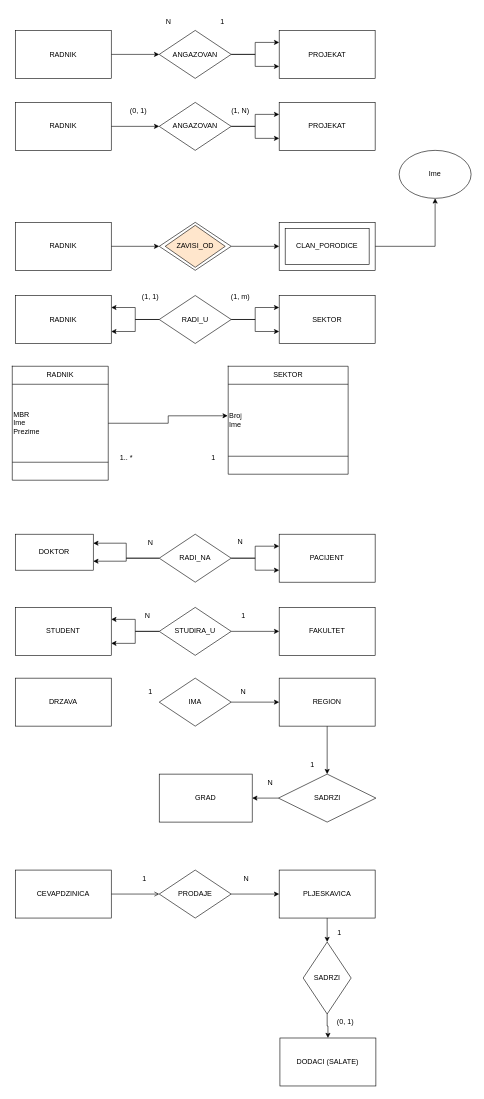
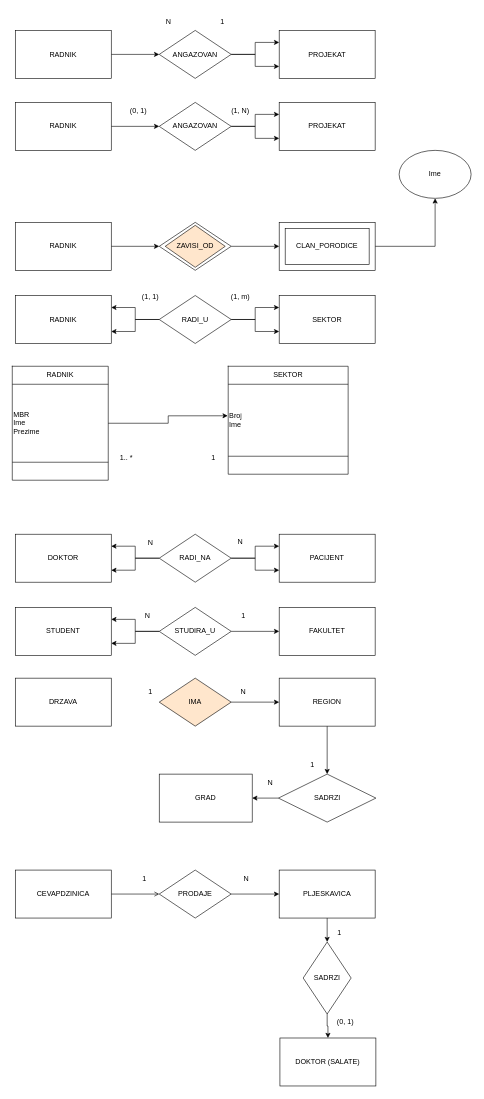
node "DOKTOR": size 78x36 -> 96x48
node "IMA": fillcolor #ffffff -> #ffe6cc
node "DODACI (SALATE)": label "DODACI (SALATE)" -> "DOKTOR (SALATE)"
